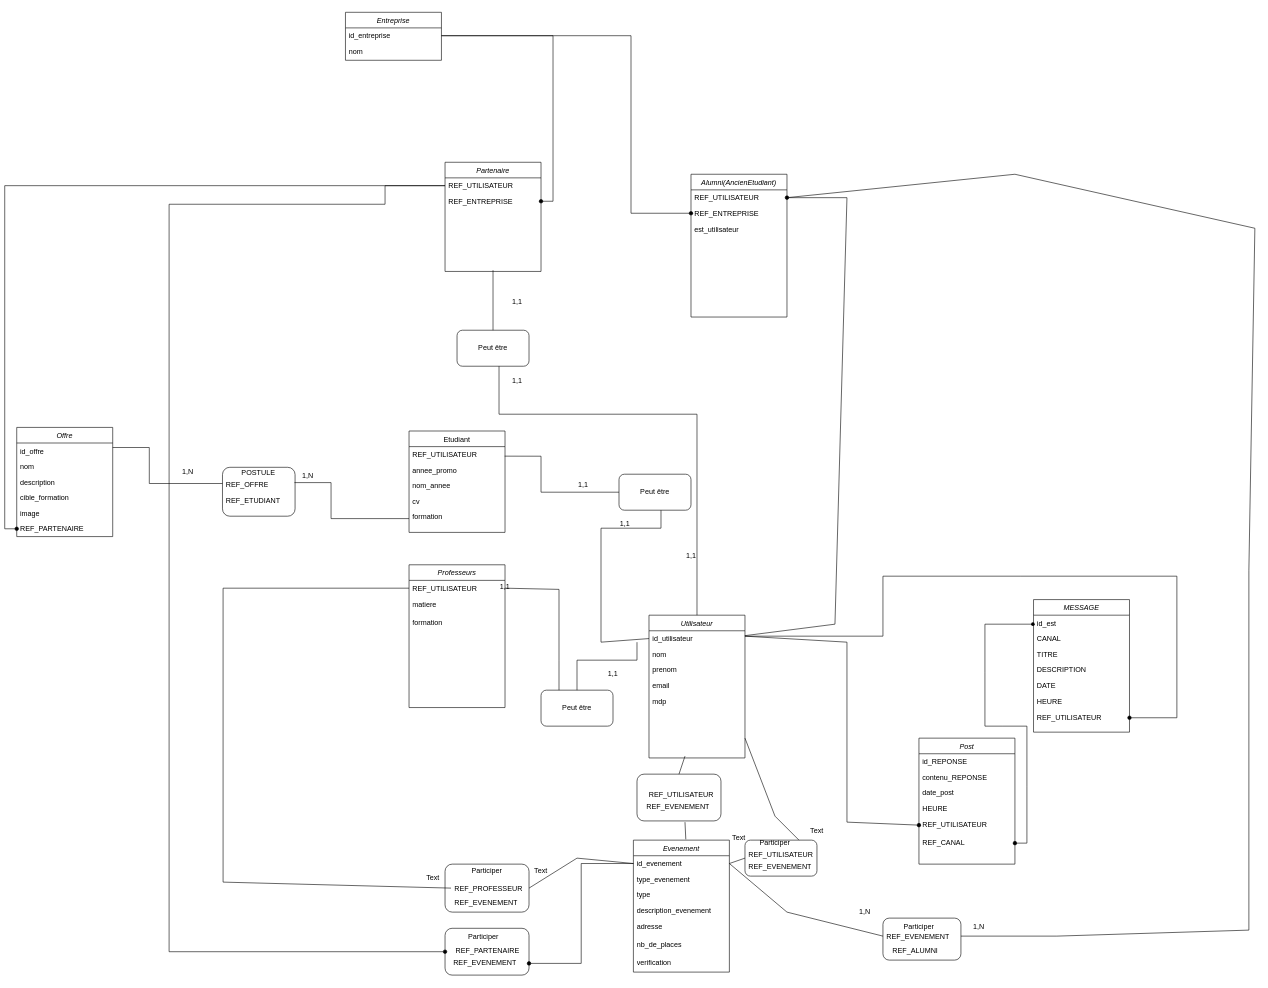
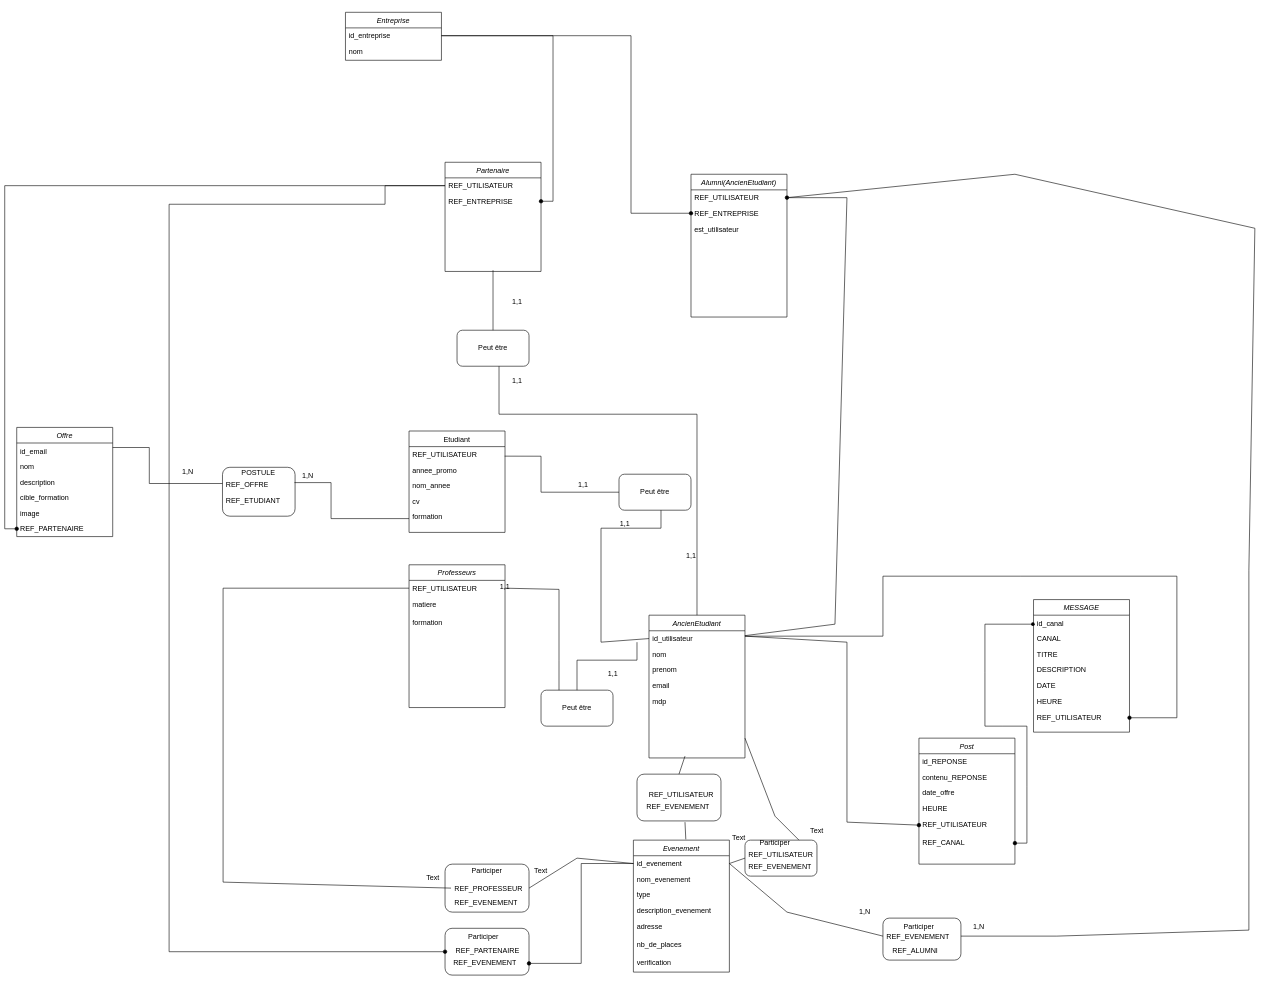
node "id_offre": label "id_offre" -> "id_email"
node "Utilisateur": label "Utilisateur" -> "AncienEtudiant"
node "id_est": label "id_est" -> "id_canal"
node "date_post": label "date_post" -> "date_offre"
node "type_evenement": label "type_evenement" -> "nom_evenement"
